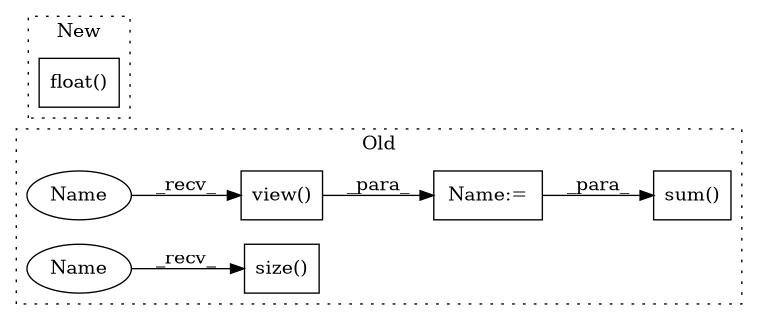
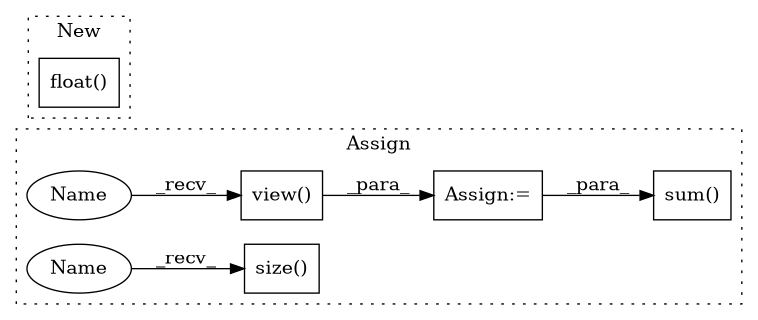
cluster "Old": label "Old" -> "Assign"
node "Name:=": label "Name:=" -> "Assign:="
